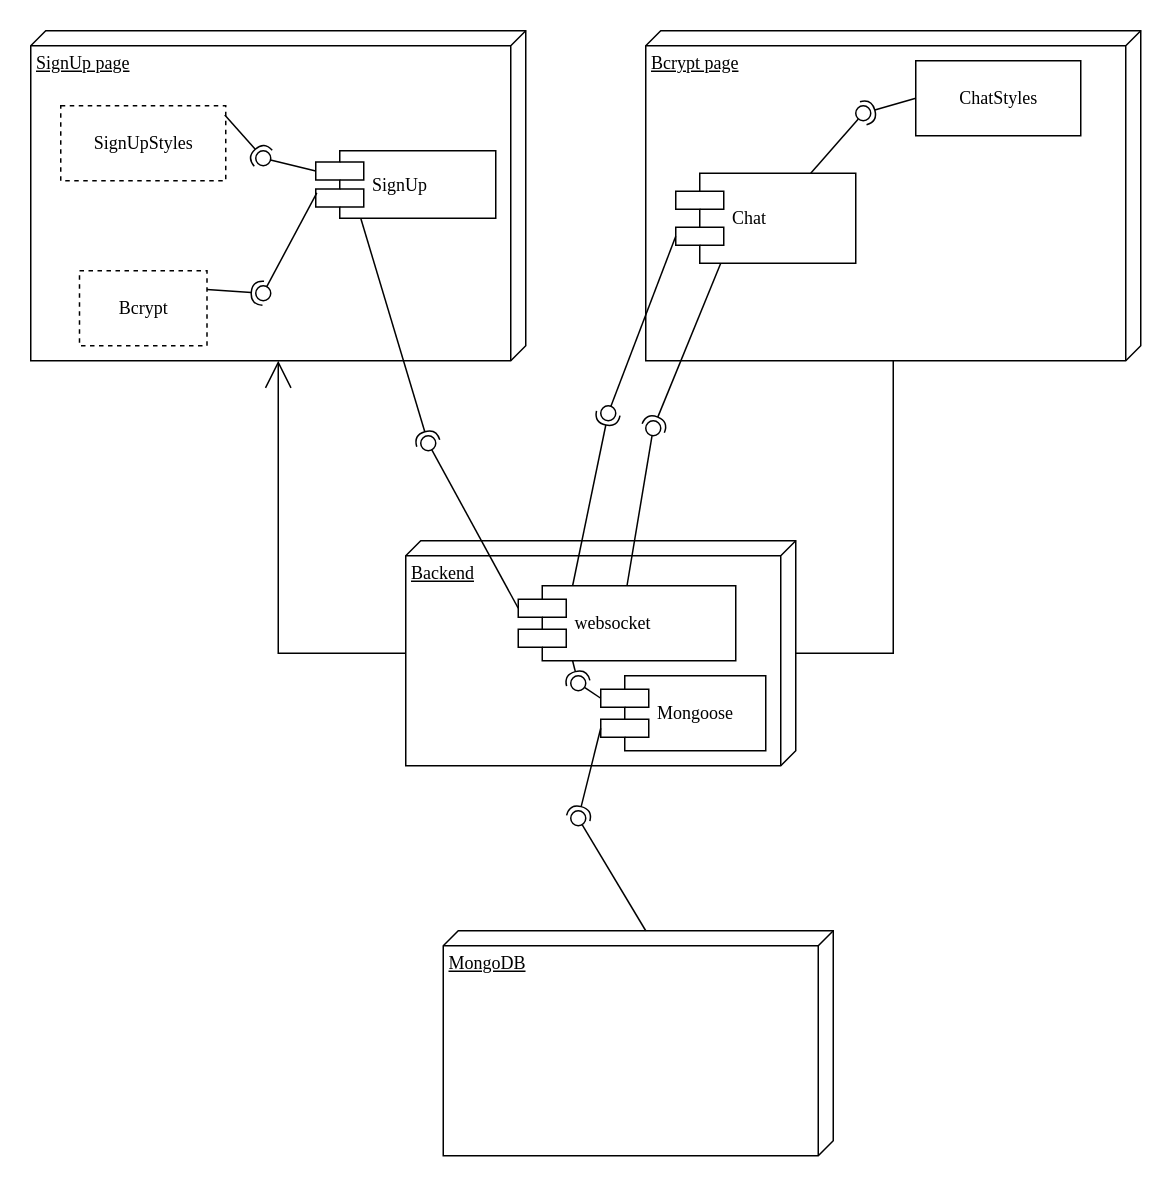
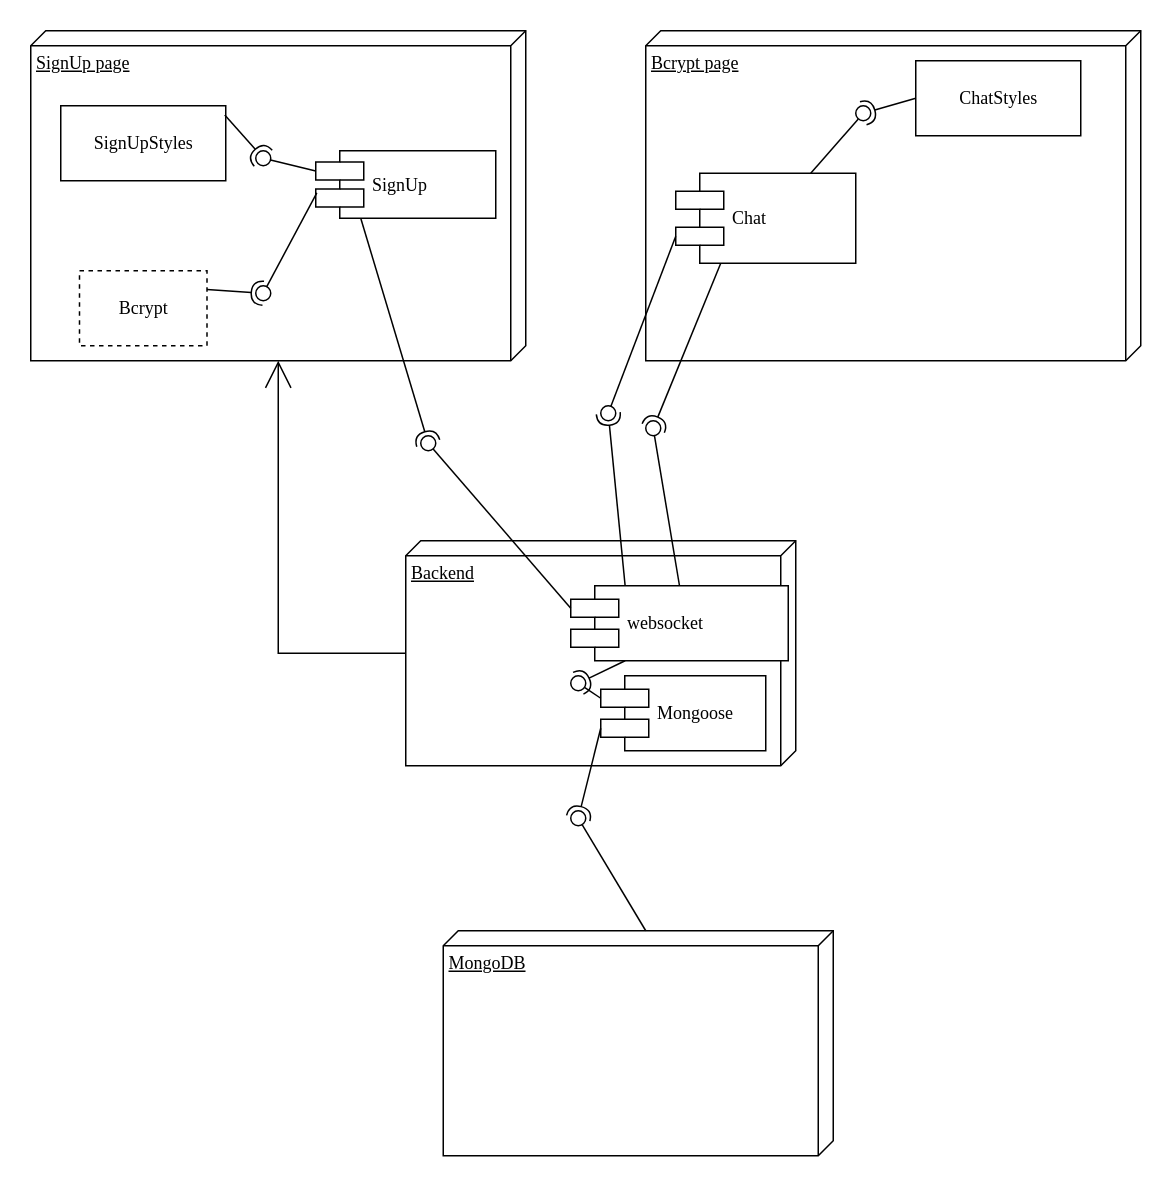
node "SignUpStyles": style dashed -> solid
edge "Bcrypt page" -- "Backend": removed
node "websocket": moved (627, 623) -> (680, 623)
